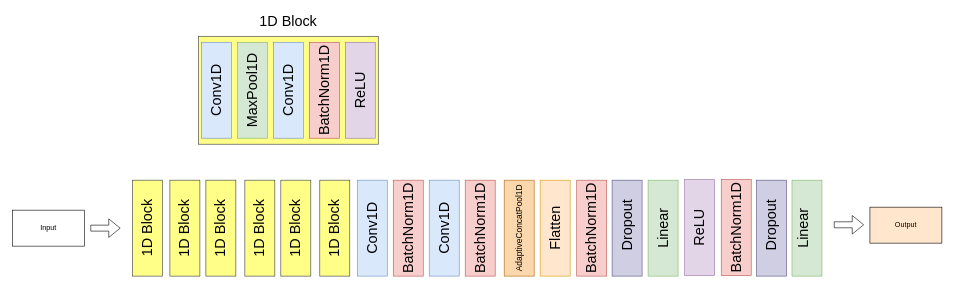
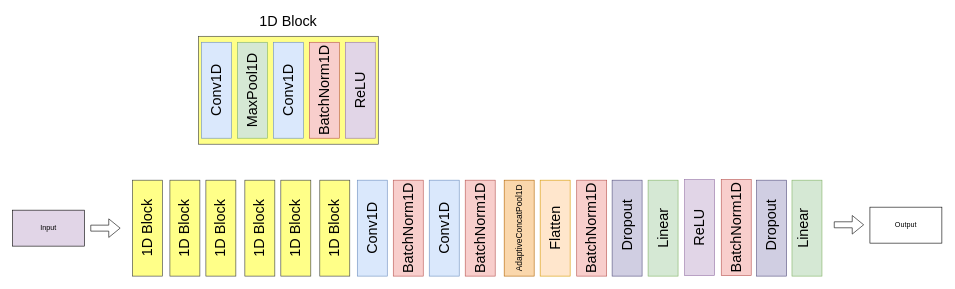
node "Output": fillcolor #ffe6cc -> #ffffff
node "Input": fillcolor #ffffff -> #e1d5e7
